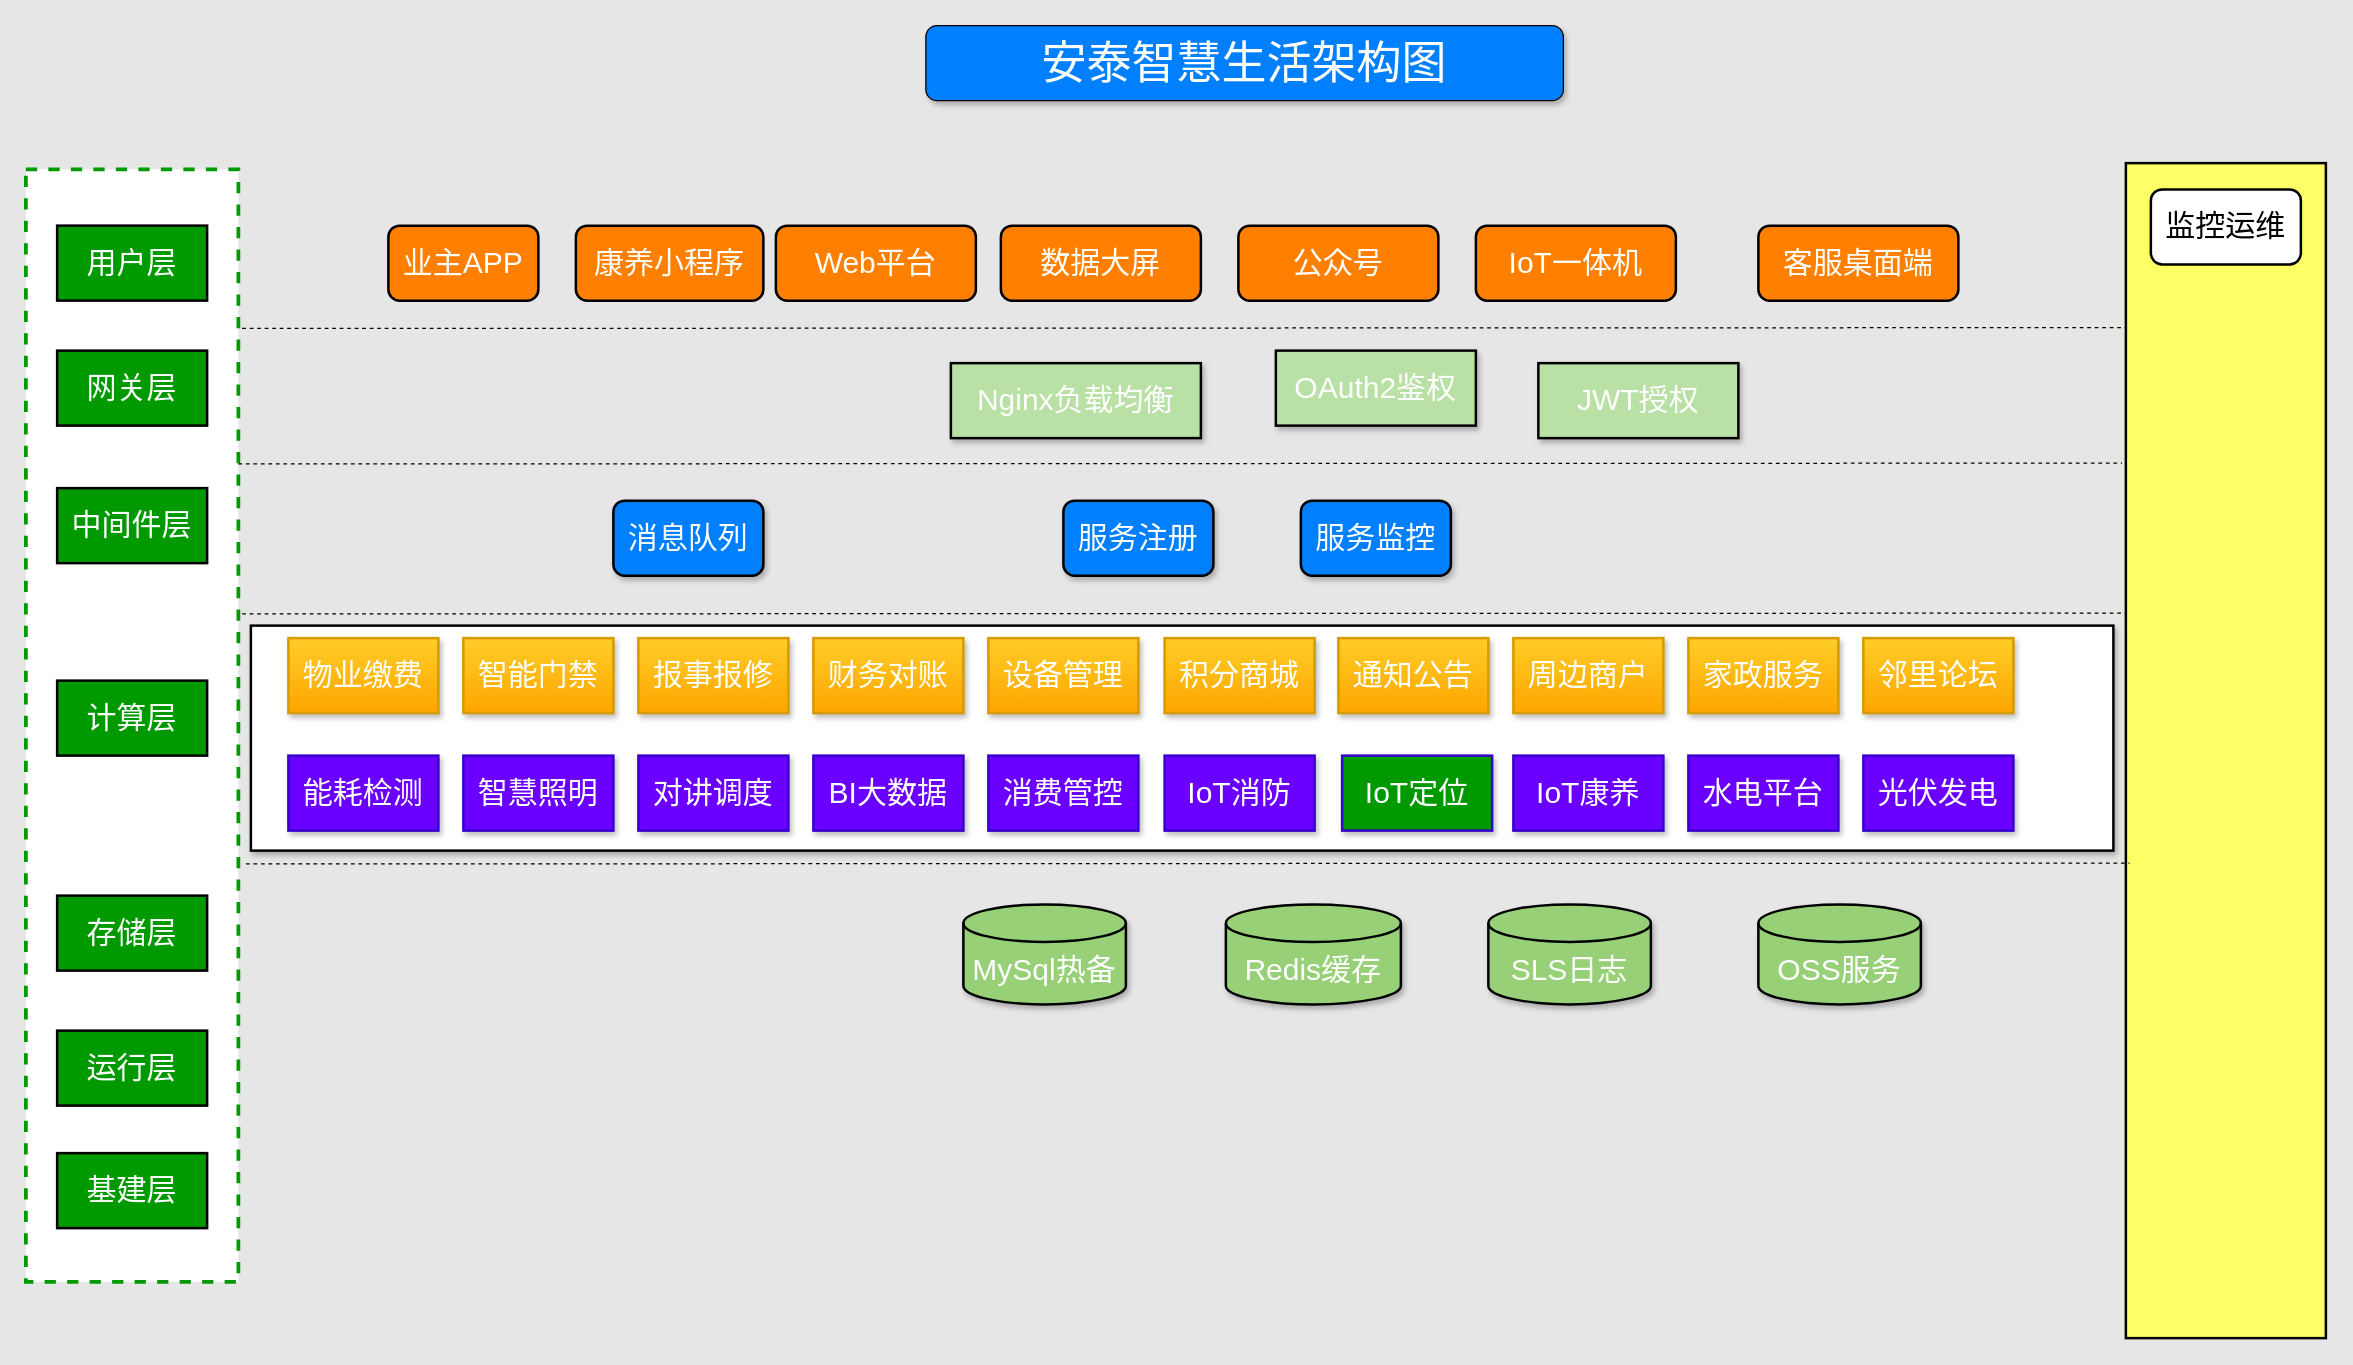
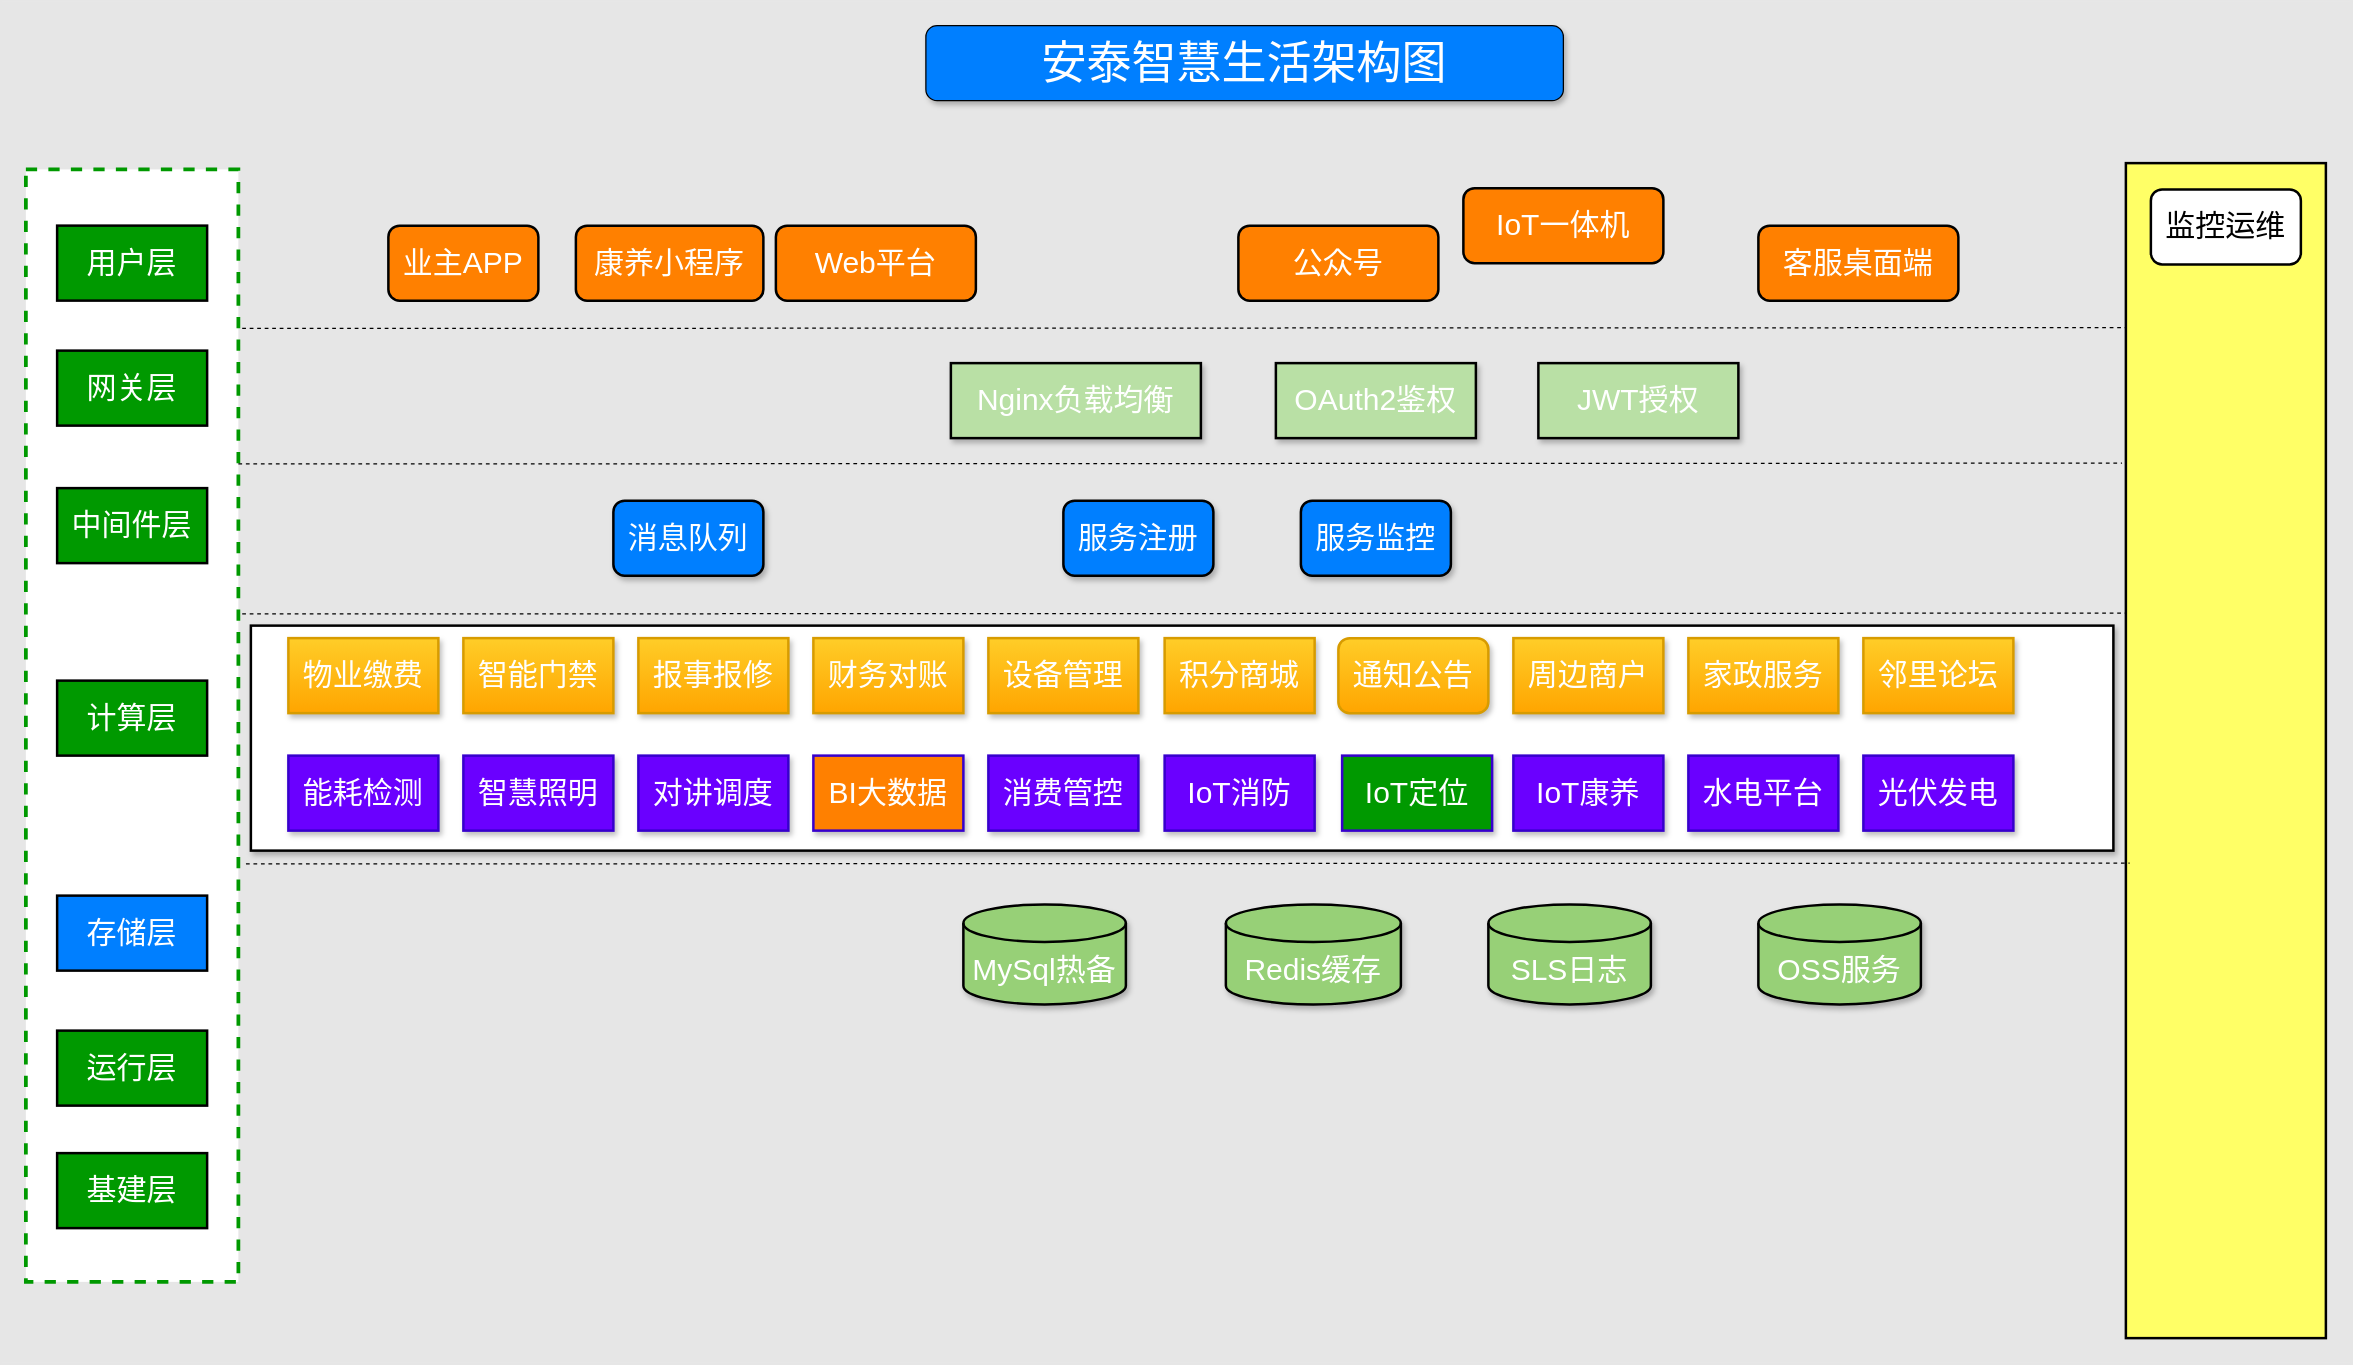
node "数据大屏": removed
node "IoT一体机": moved (1576, 263) -> (1563, 226)
node "OAuth2鉴权": moved (1376, 388) -> (1376, 401)
node "通知公告": shape rectangle -> rounded rectangle
node "BI大数据": fillcolor #6a00ff -> #ff8000
node "存储层": fillcolor #009900 -> #007fff
